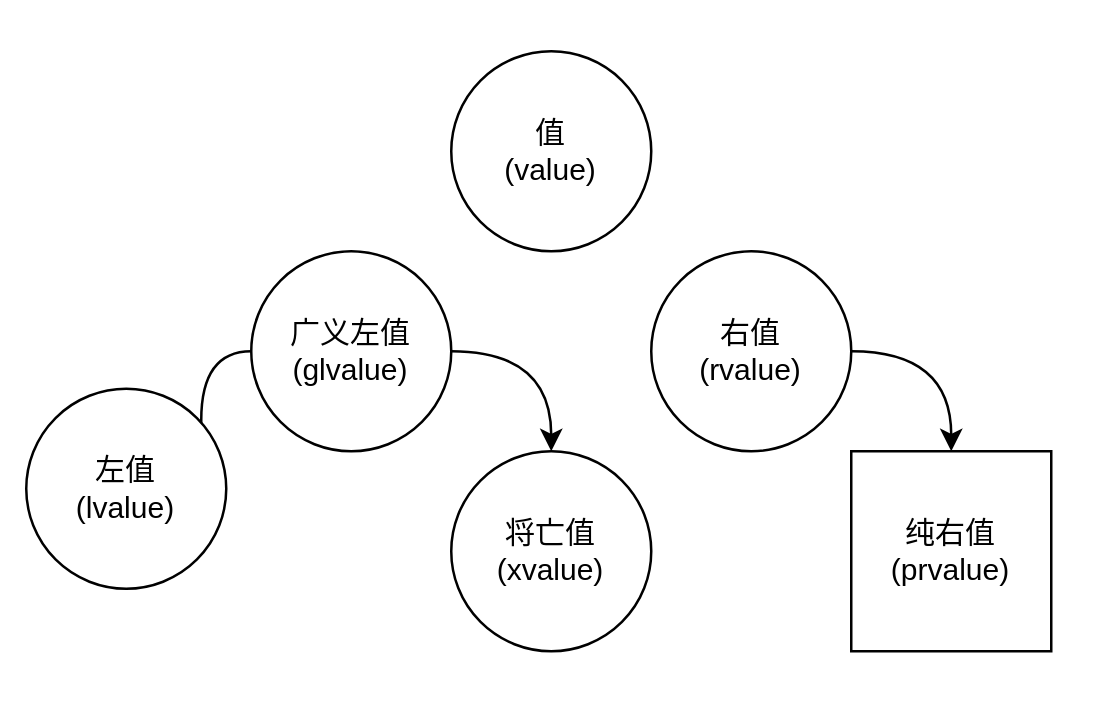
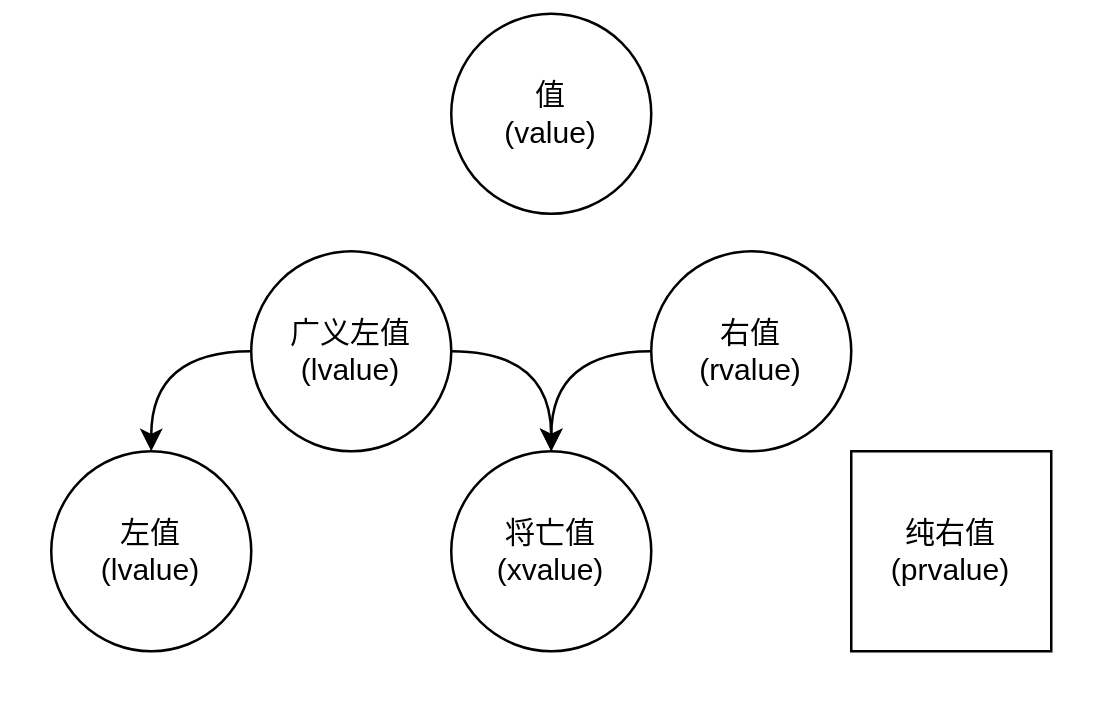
node "值 (value)": moved (551, 151) -> (551, 114)
node "广义左值 (glvalue)": label "广义左值 (glvalue)" -> "广义左值 (lvalue)"
edge "右值 (rvalue)" -> "将亡值 (xvalue)": added
edge "右值 (rvalue)" -> "纯右值 (prvalue)": removed
node "左值 (lvalue)": moved (126, 489) -> (151, 551)
